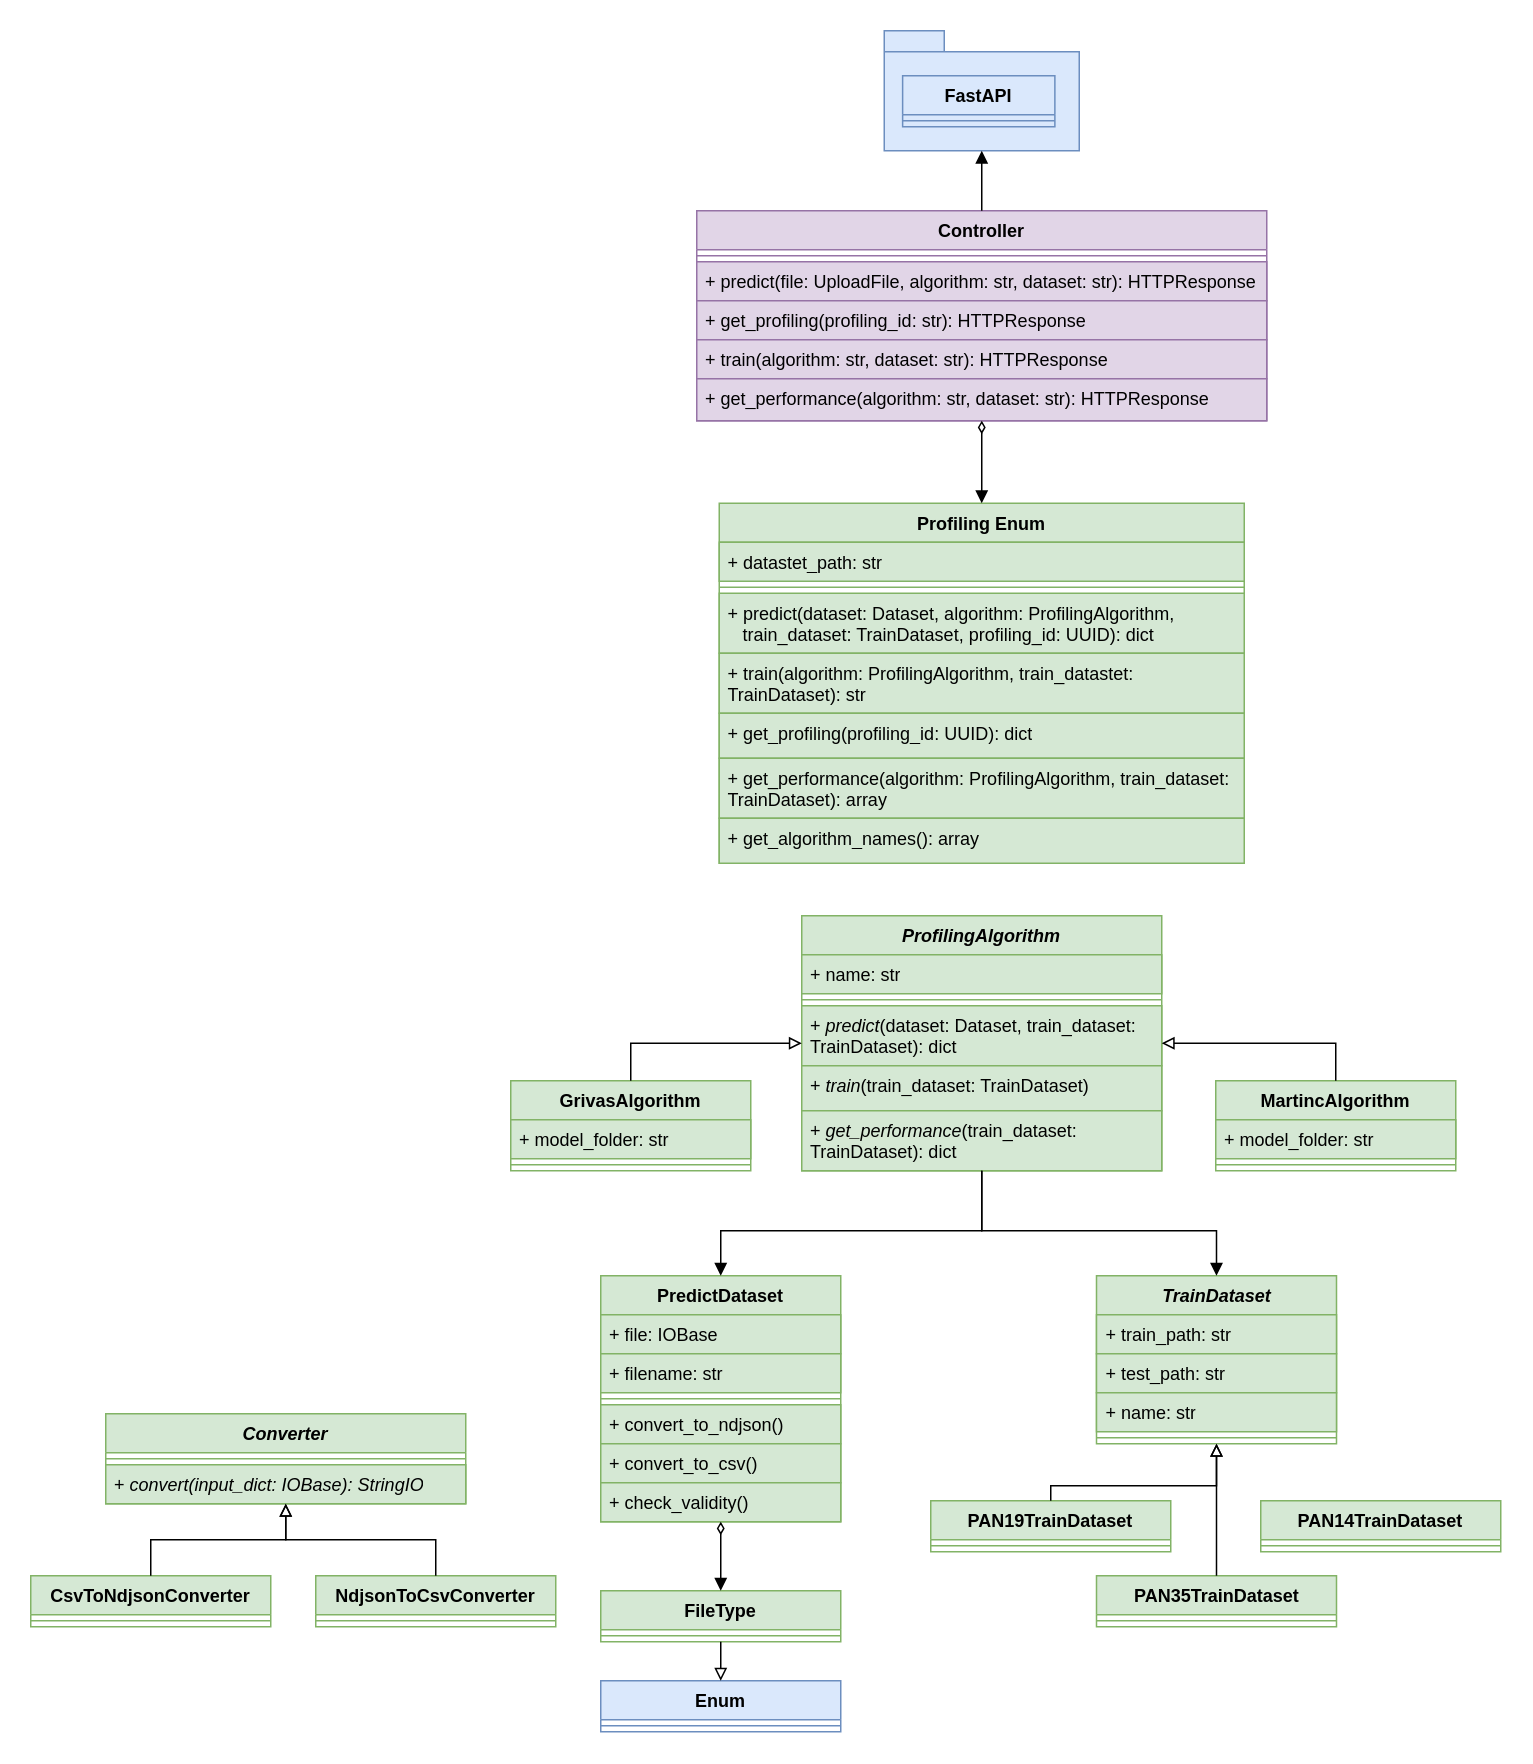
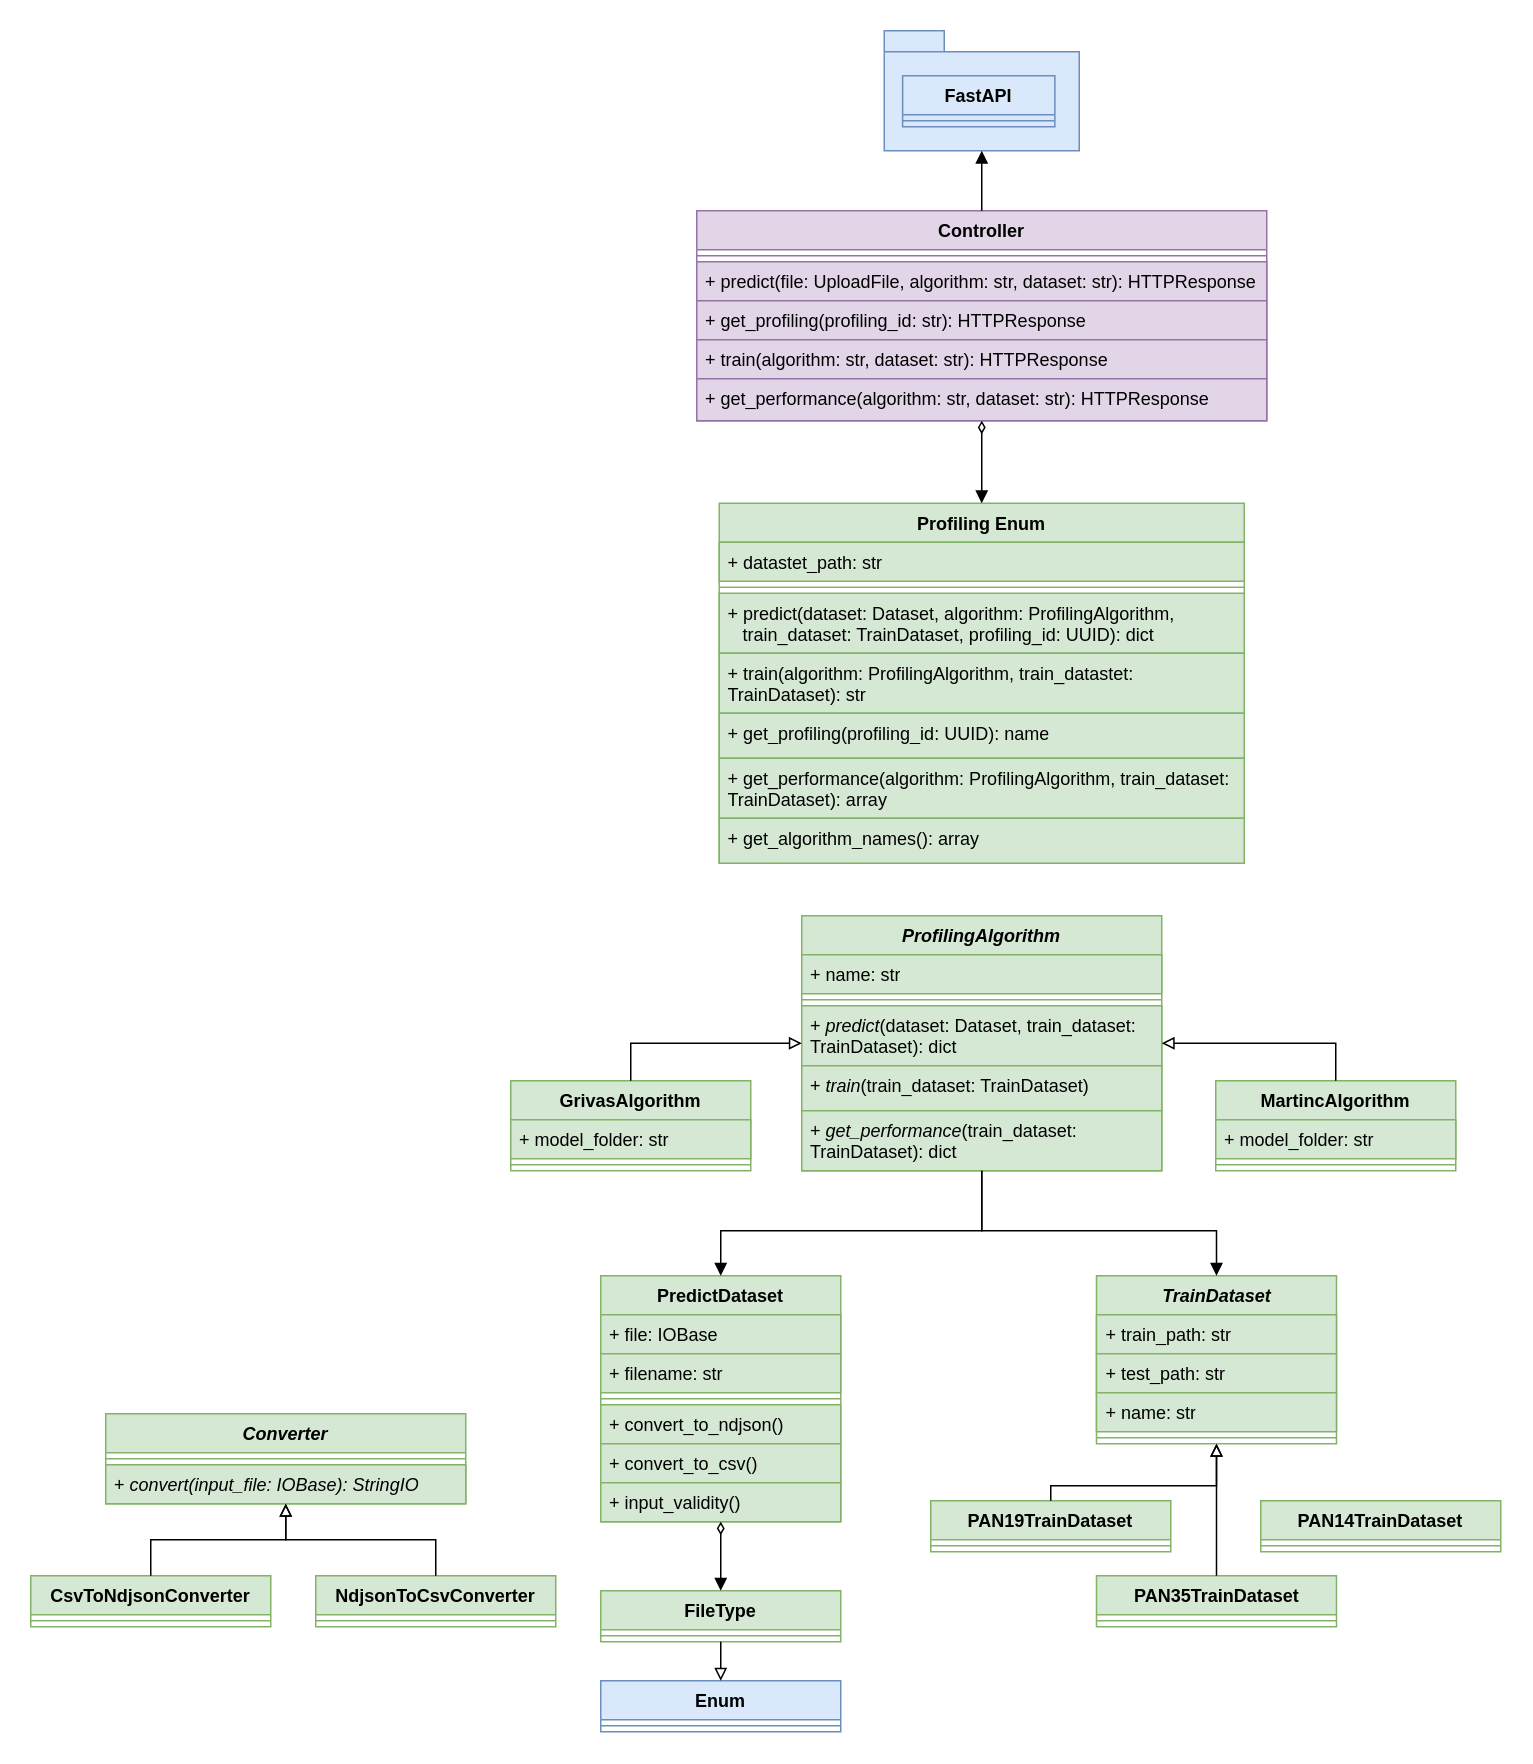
node "+ get_profiling(profiling_id: UUID): dict": label "+ get_profiling(profiling_id: UUID): dict" -> "+ get_profiling(profiling_id: UUID): name"
node "+ convert(input_dict: IOBase): StringIO": label "+ convert(input_dict: IOBase): StringIO" -> "+ convert(input_file: IOBase): StringIO"
node "+ check_validity()": label "+ check_validity()" -> "+ input_validity()"
